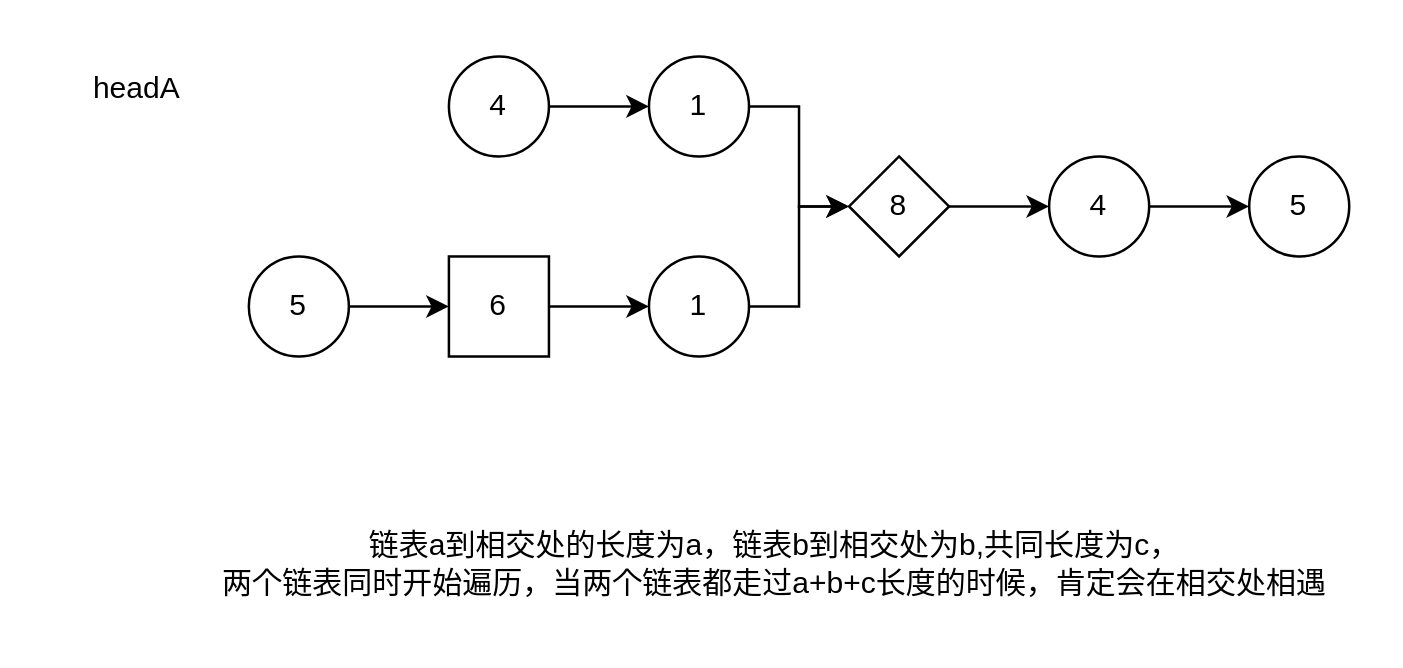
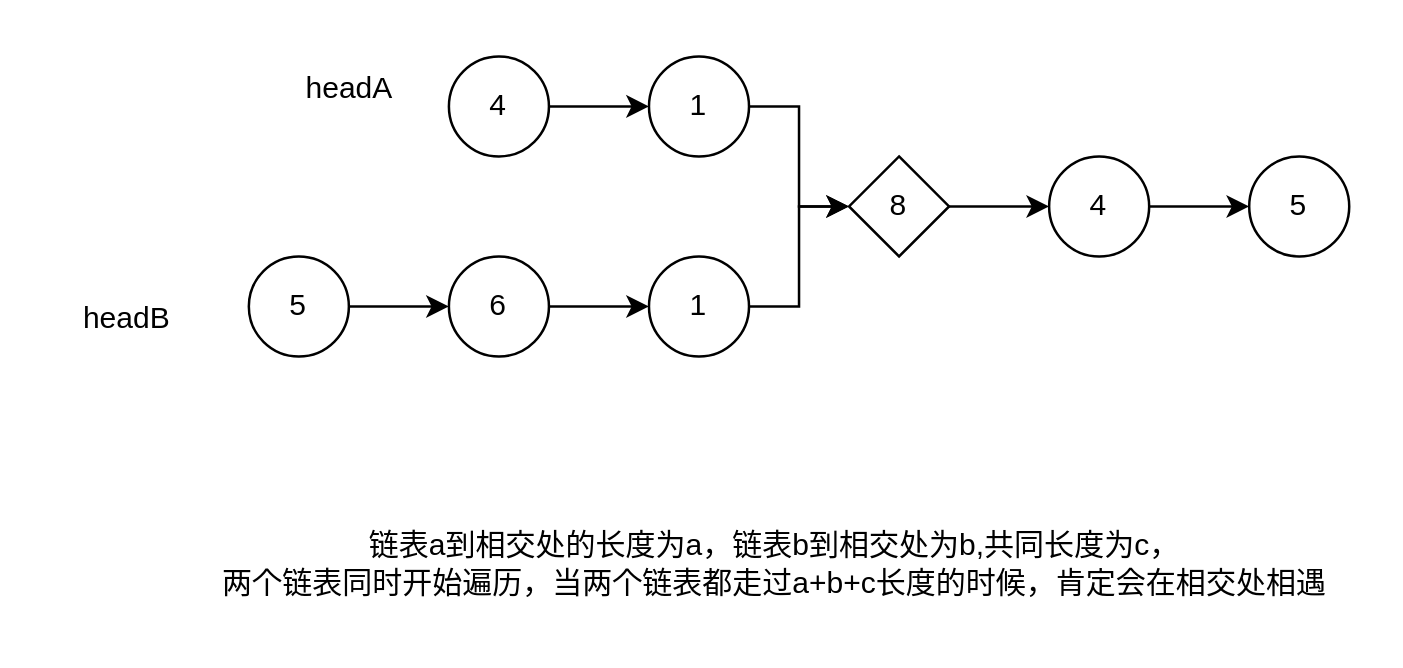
node "headA": moved (136, 89) -> (349, 89)
node "6": shape rectangle -> ellipse
node "headB": added
